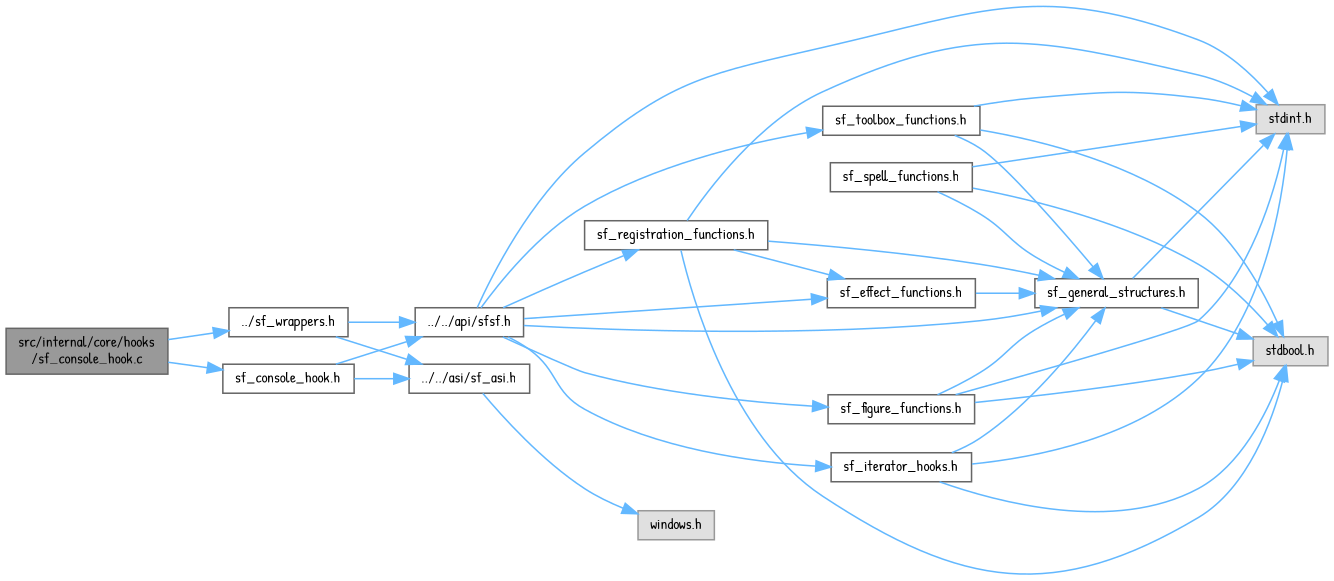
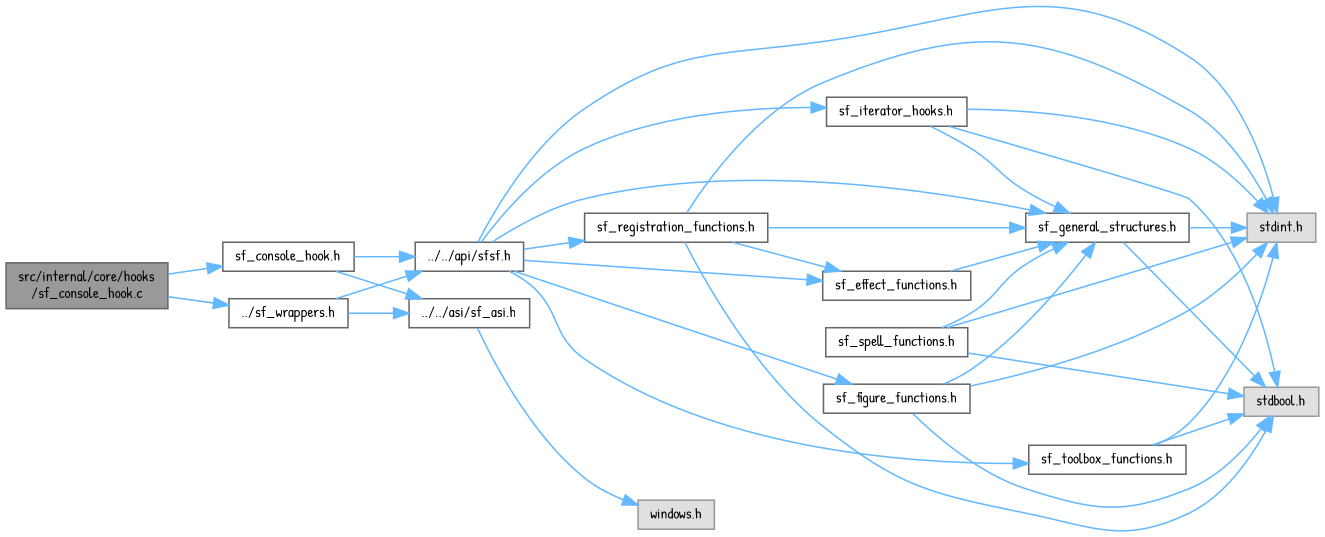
edge "sf_toolbox_functions.h" -> "sf_general_structures.h": removed
